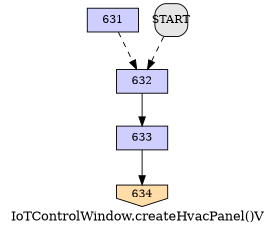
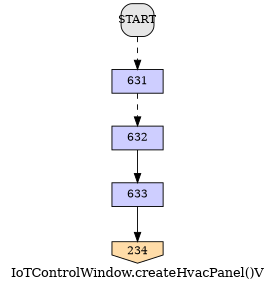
edge "START" -> "632": now "START" -> "631"
node "634": label "634" -> "234"
